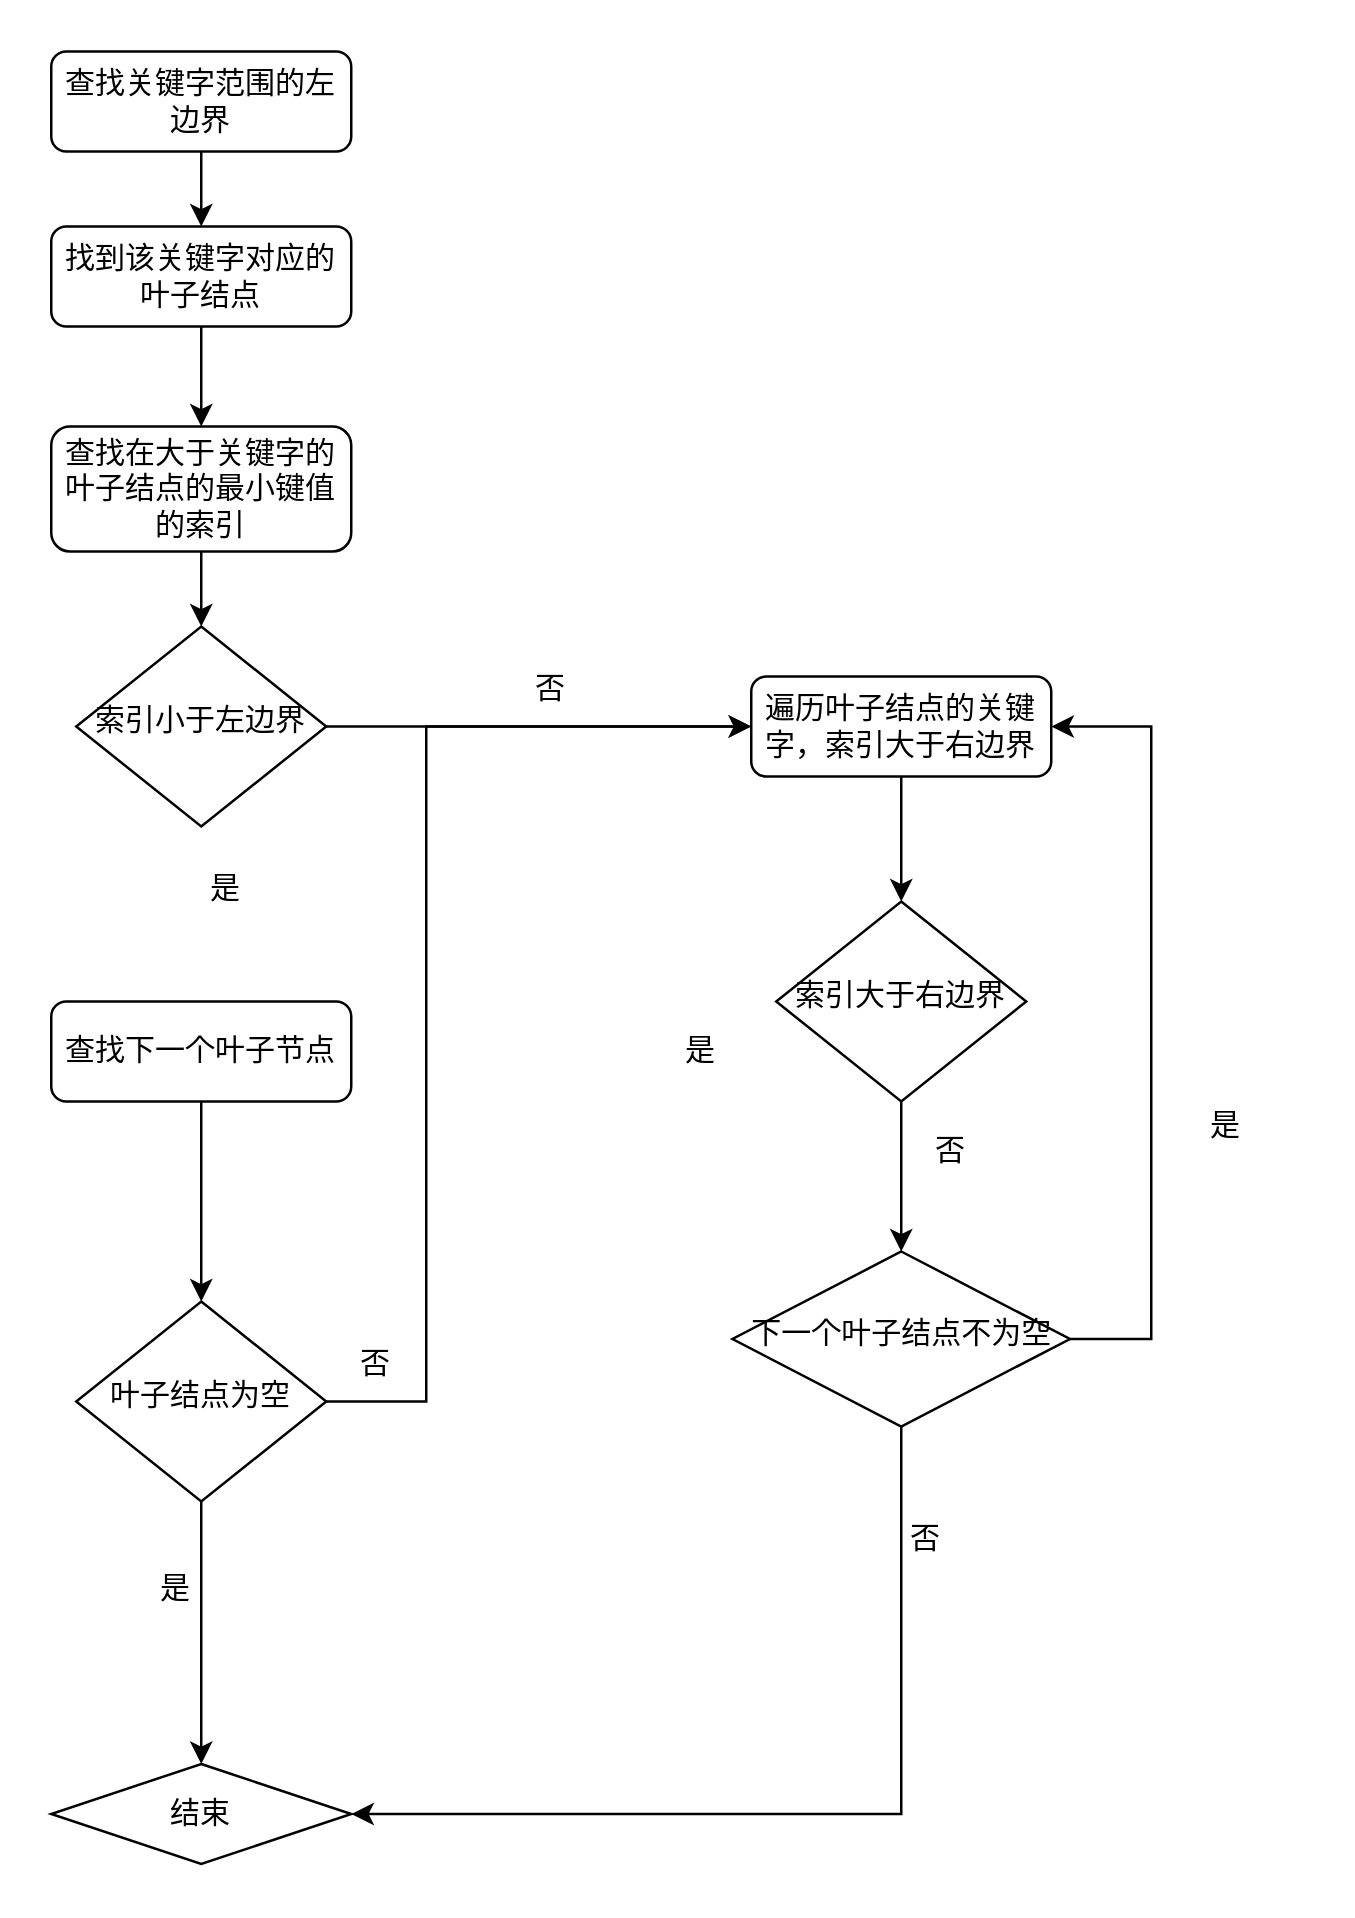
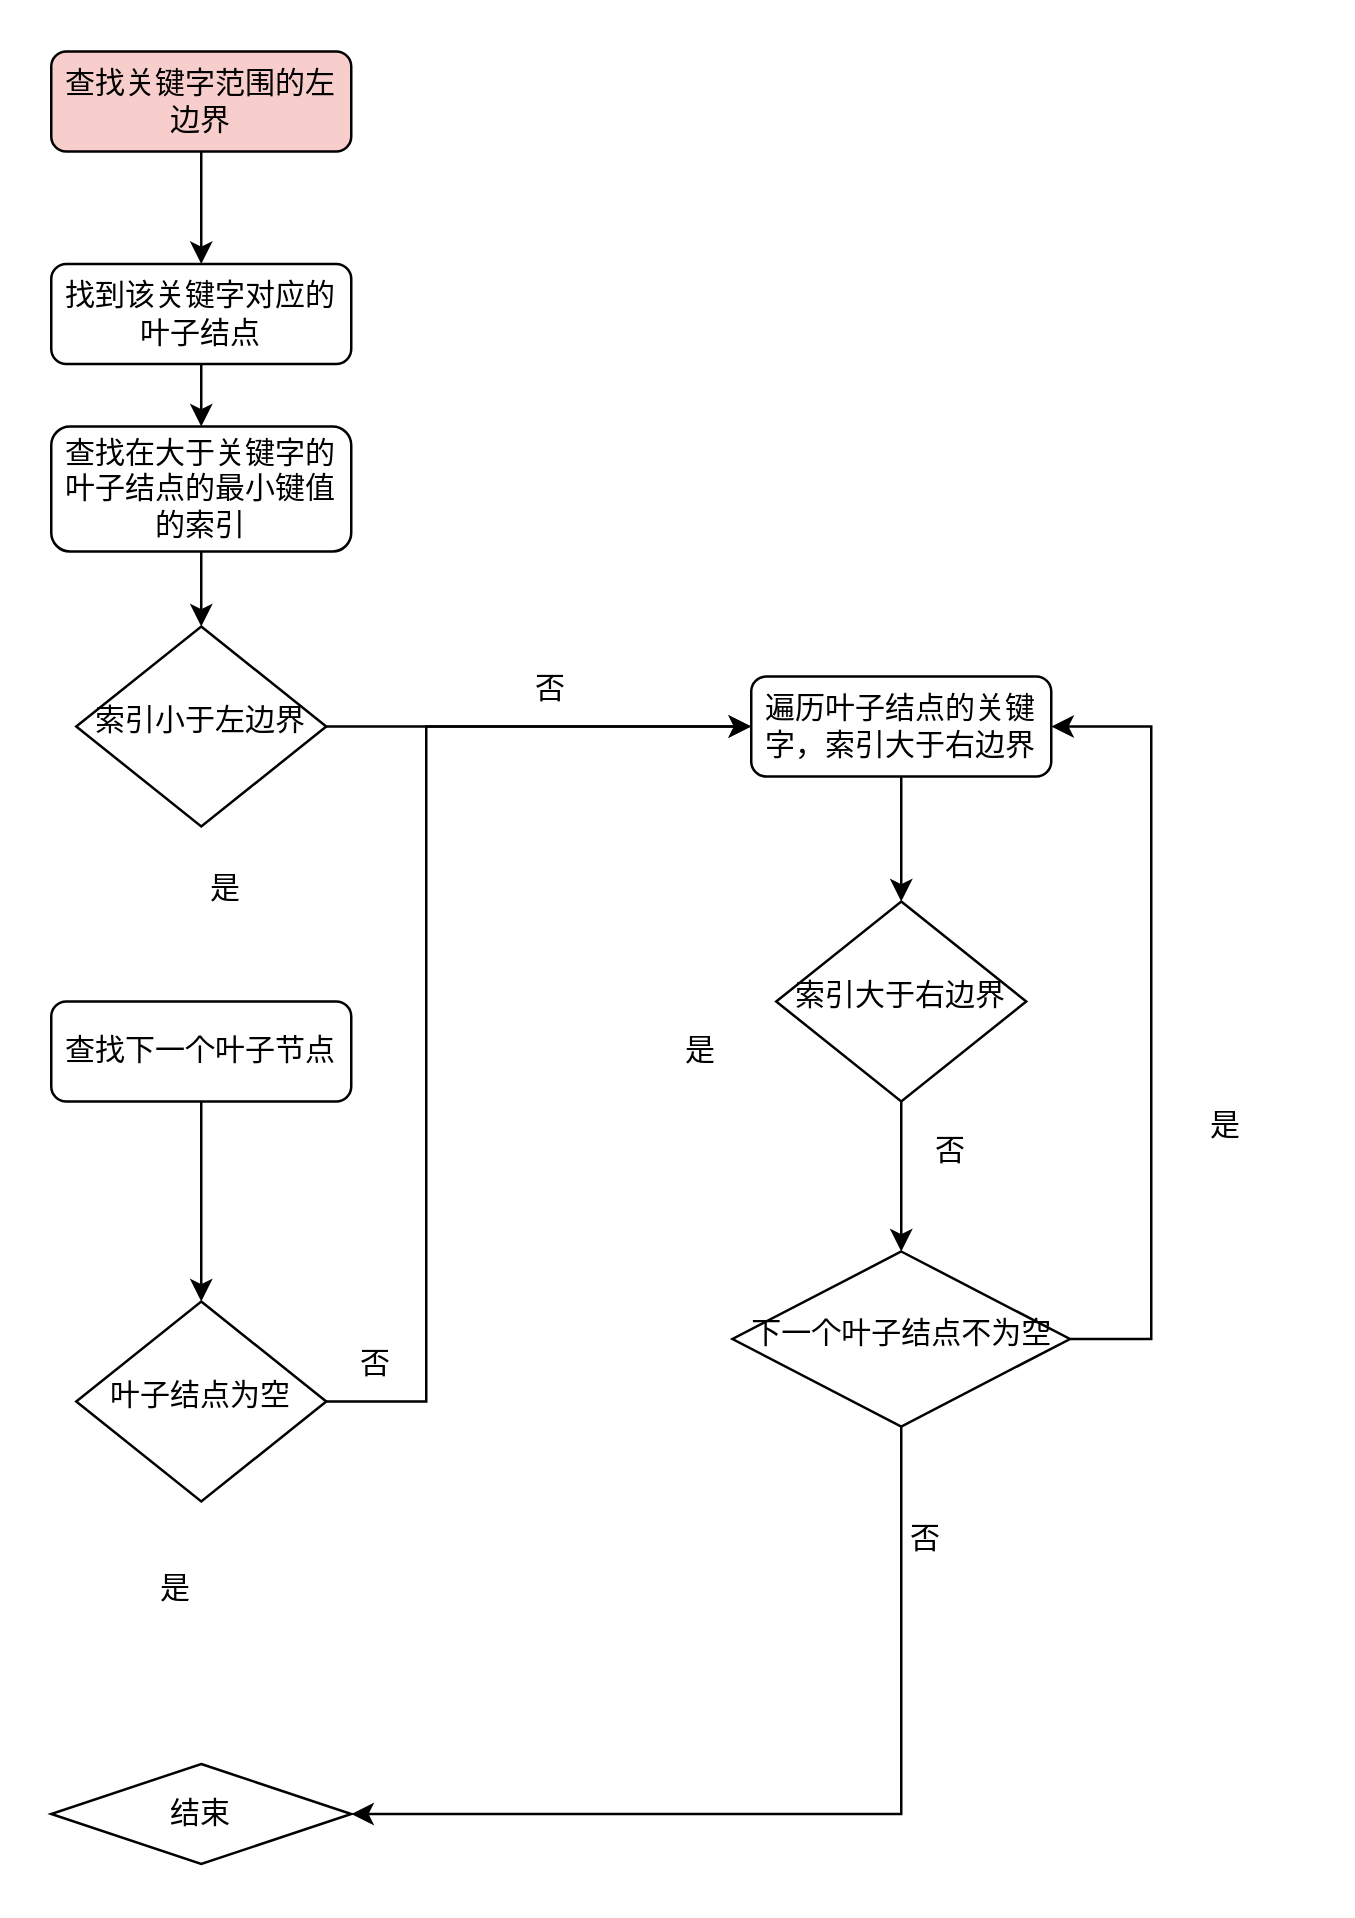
node "查找关键字范围的左边界": fillcolor #ffffff -> #f8cecc
node "找到该关键字对应的叶子结点": moved (201, 276) -> (201, 314)
edge "叶子结点为空" -> "结束": removed
